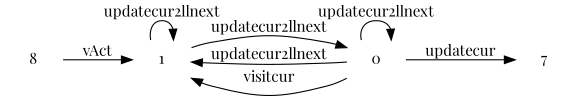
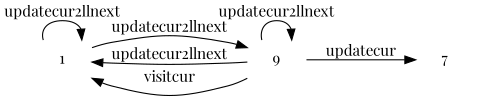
node "8": removed
node "0": label "0" -> "9"
